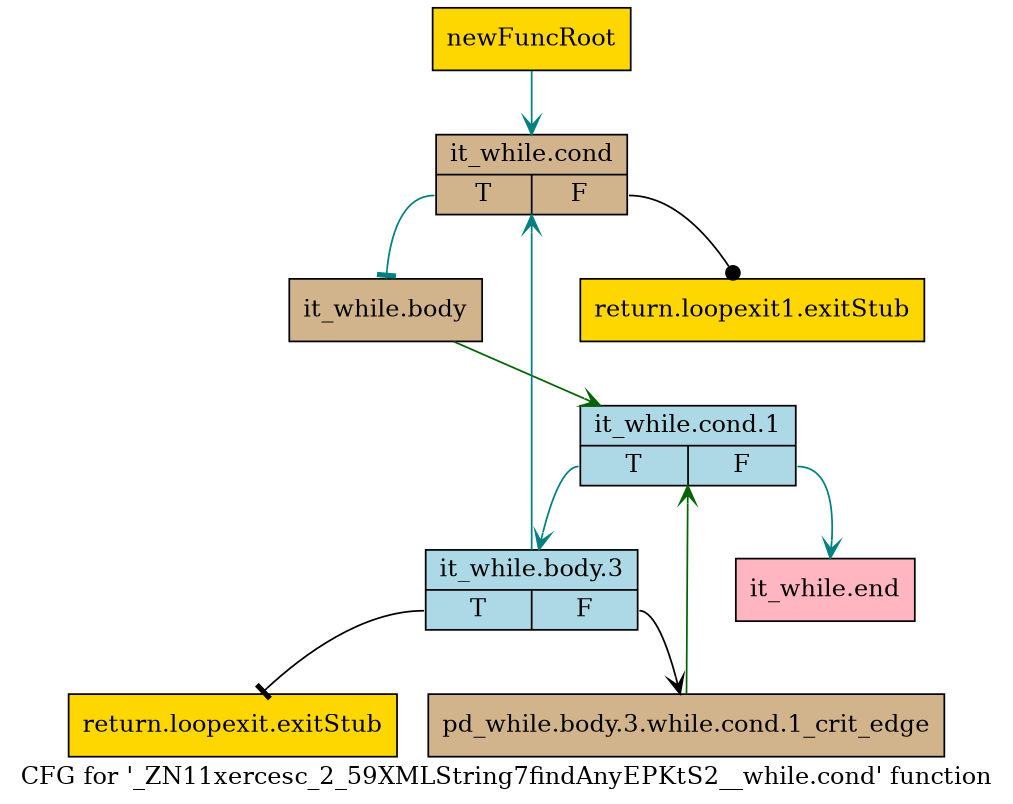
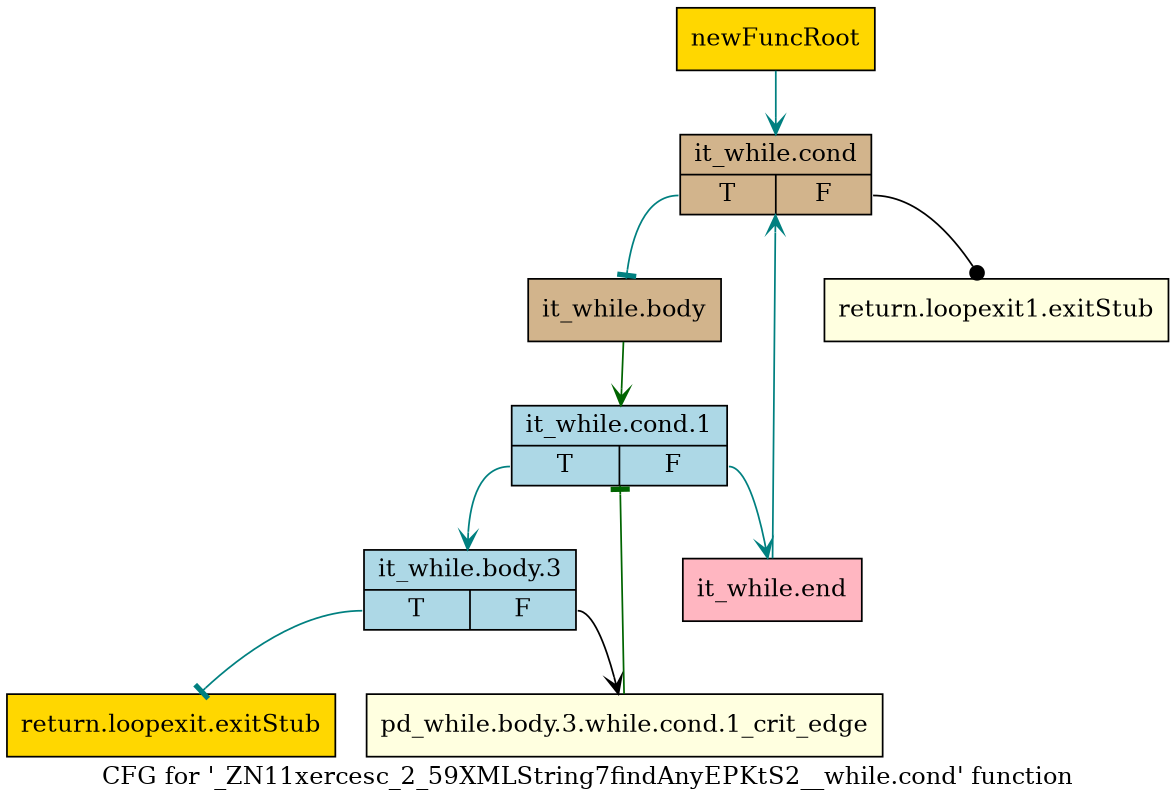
node "return.loopexit1.exitStub": fillcolor gold -> lightyellow
edge "it_while.body.3" -> "it_while.cond": now "it_while.end" -> "it_while.cond"
edge "pd_while.body.3.while.cond.1_crit_edge" -> "it_while.cond.1": arrowhead vee -> tee
edge "it_while.body.3" -> "return.loopexit.exitStub": color black -> teal
node "pd_while.body.3.while.cond.1_crit_edge": fillcolor tan -> lightyellow
